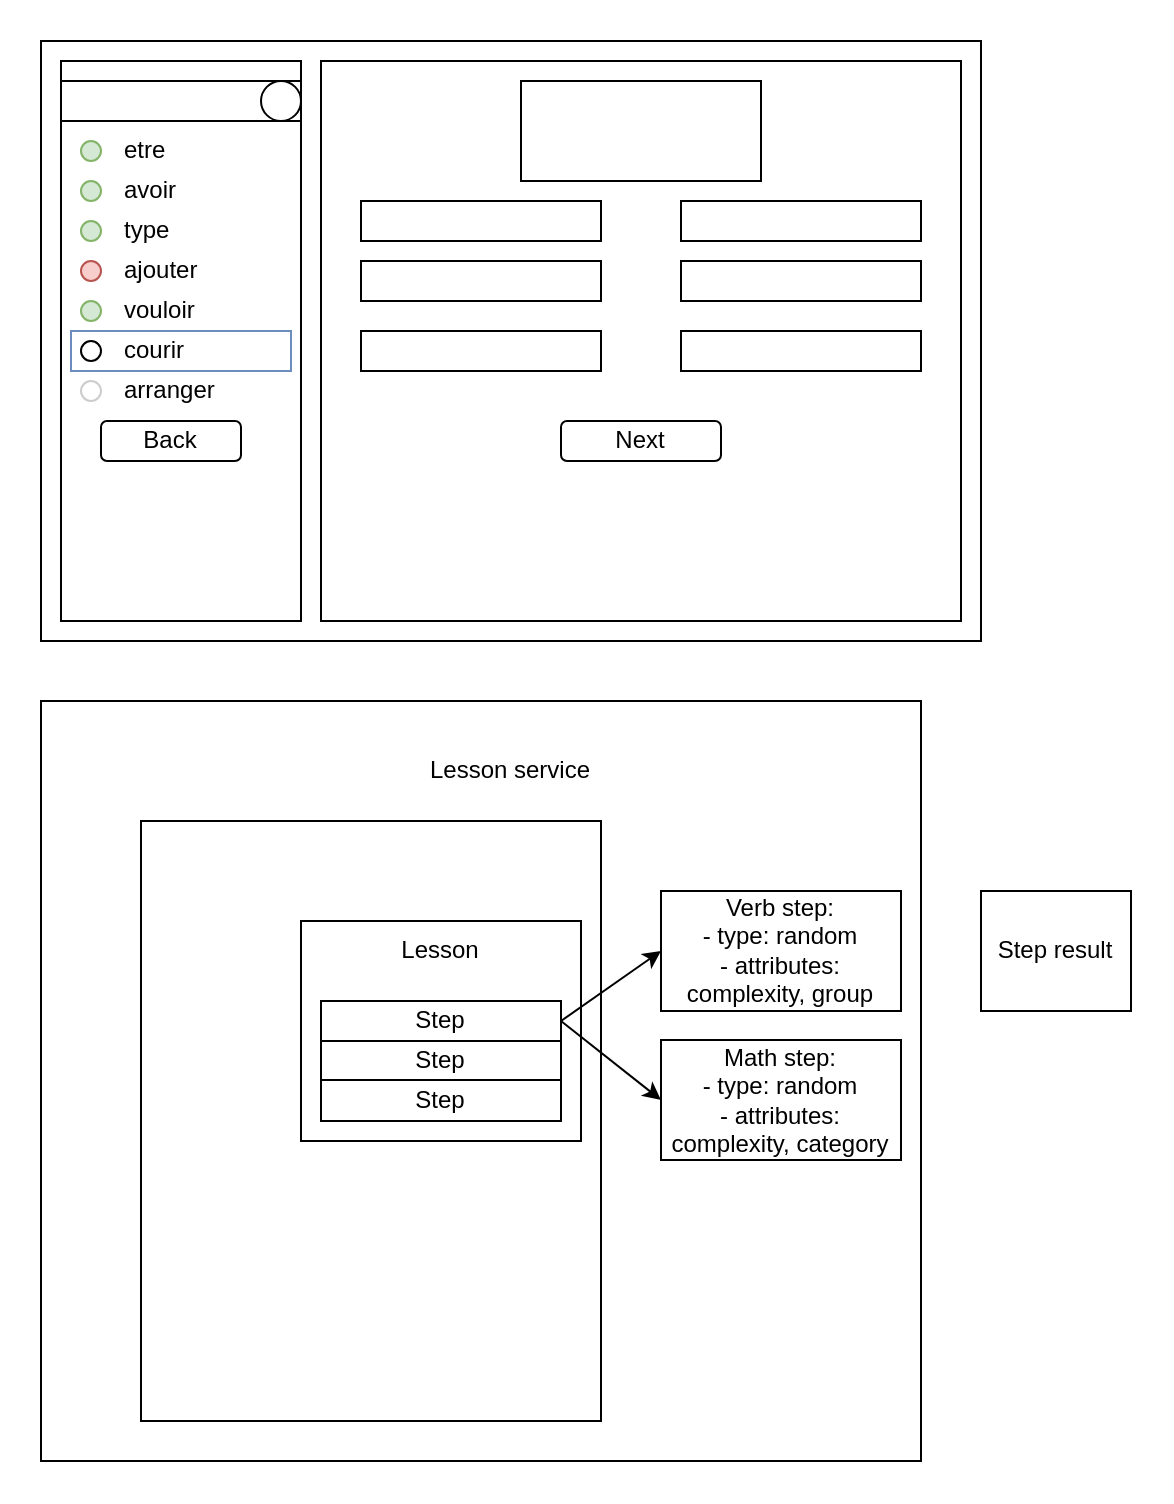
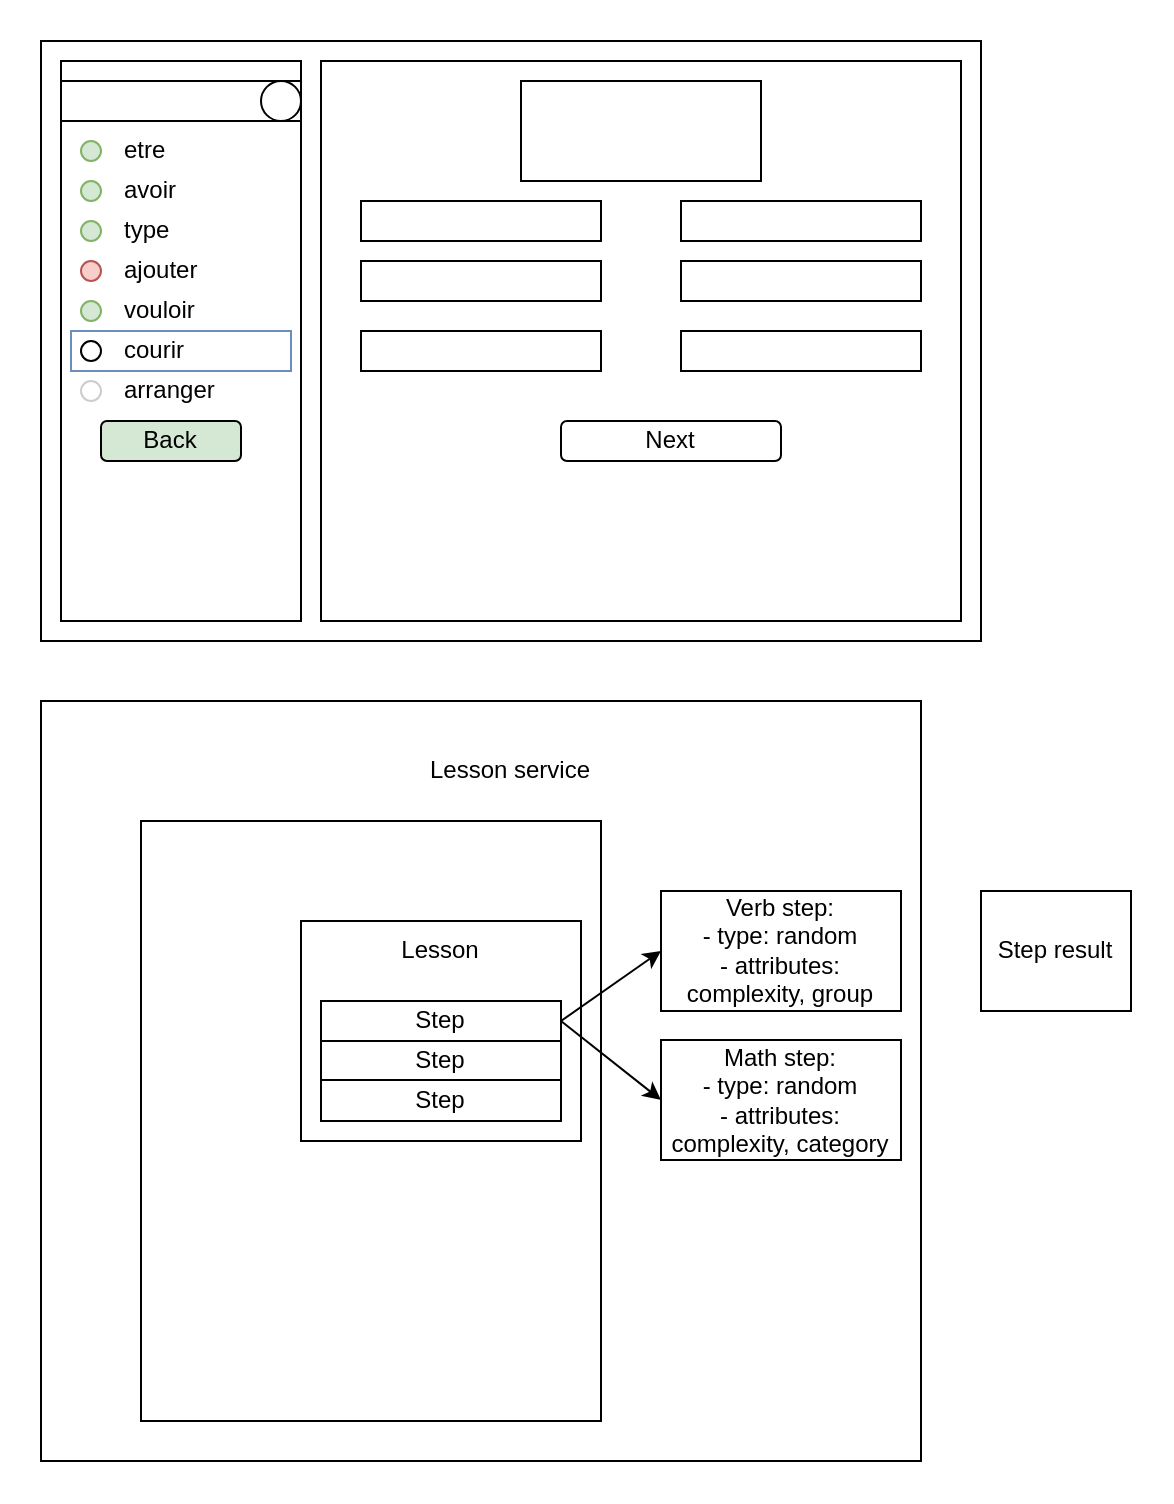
node "Back": fillcolor #ffffff -> #d5e8d4
node "Next": size 160x40 -> 220x40
